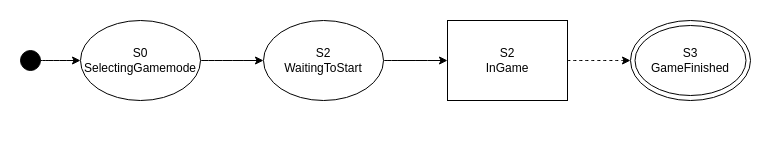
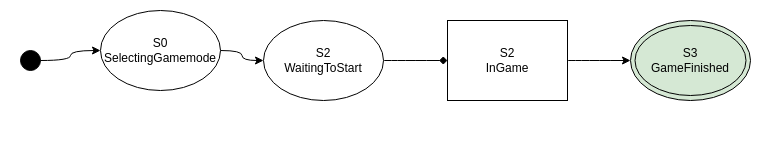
node "S0 SelectingGamemode": moved (141, 61) -> (161, 51)
edge "S2 WaitingToStart" -> "S2 InGame": arrowhead classic -> diamond
edge "S2 InGame" -> "S3 GameFinished": style dashed -> solid
node "S3 GameFinished": fillcolor #ffffff -> #d5e8d4
